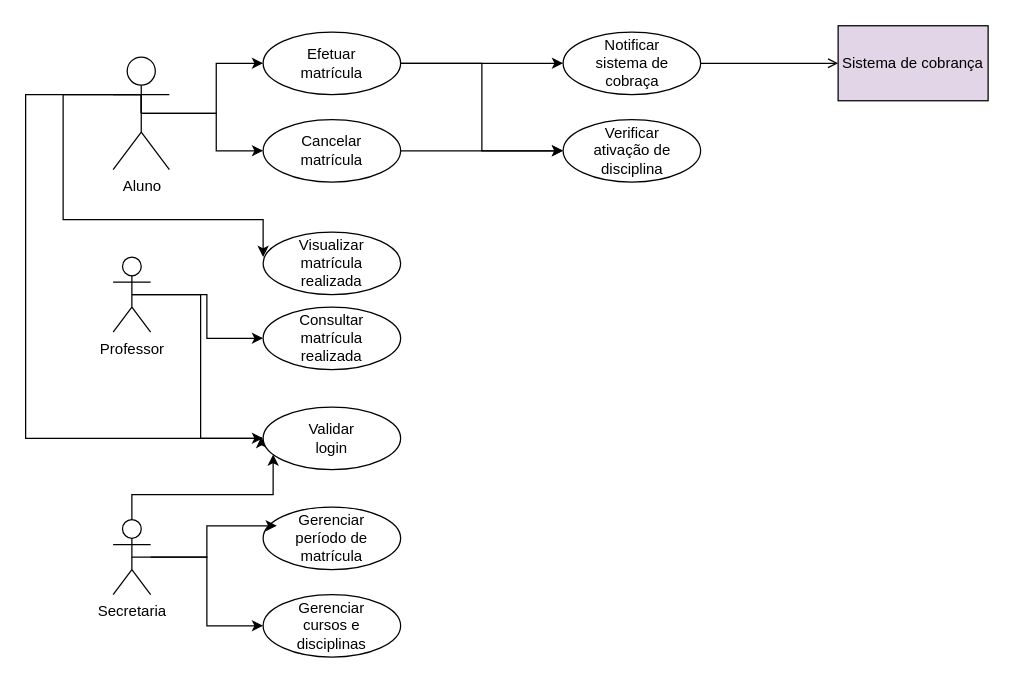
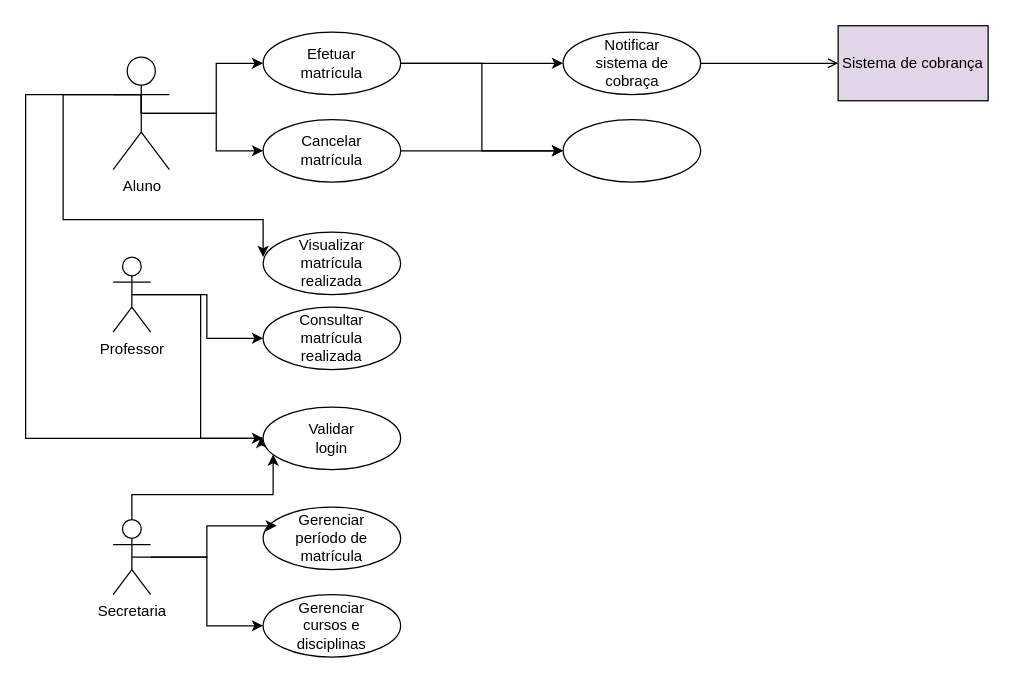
node "Verificar ativação de disciplina": removed
